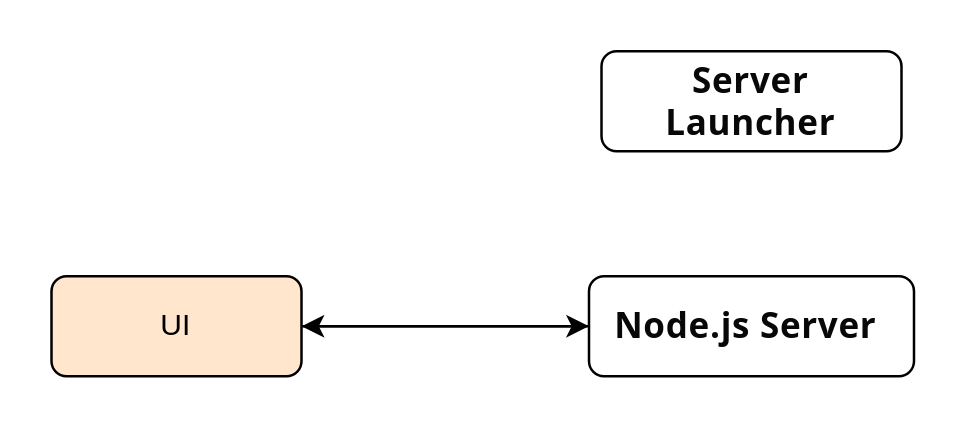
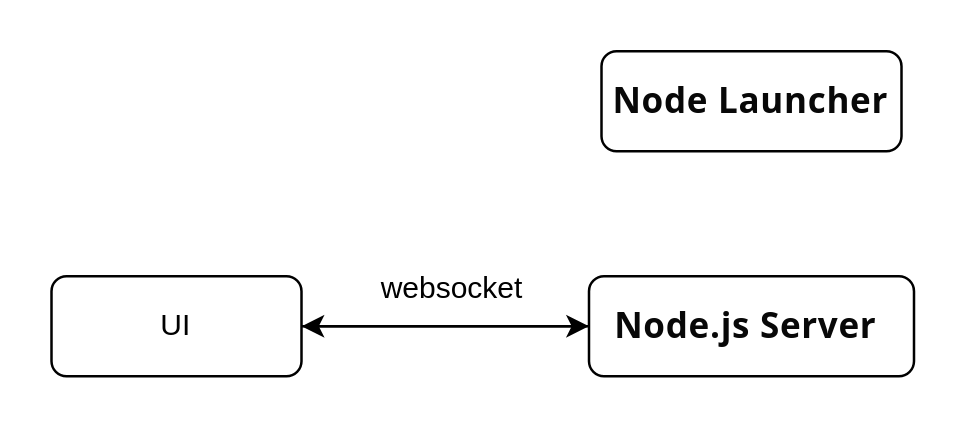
node "Server Launcher": label "Server Launcher" -> "Node Launcher"
node "websocket": added
node "UI": fillcolor #ffe6cc -> #ffffff
